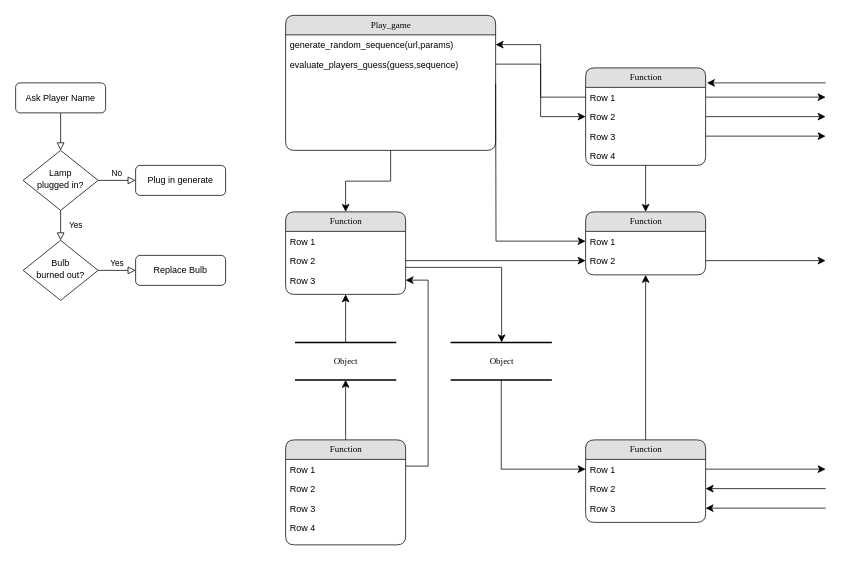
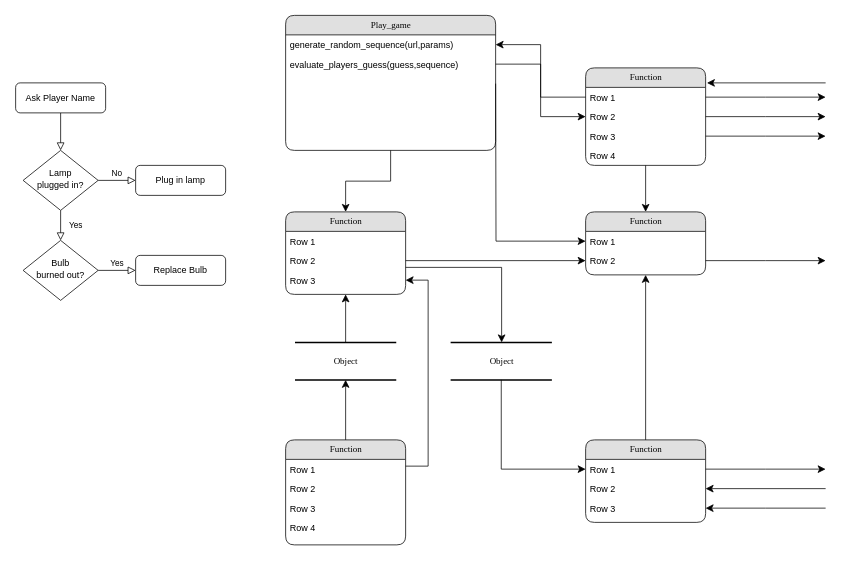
node "Plug in generate": label "Plug in generate" -> "Plug in lamp"
